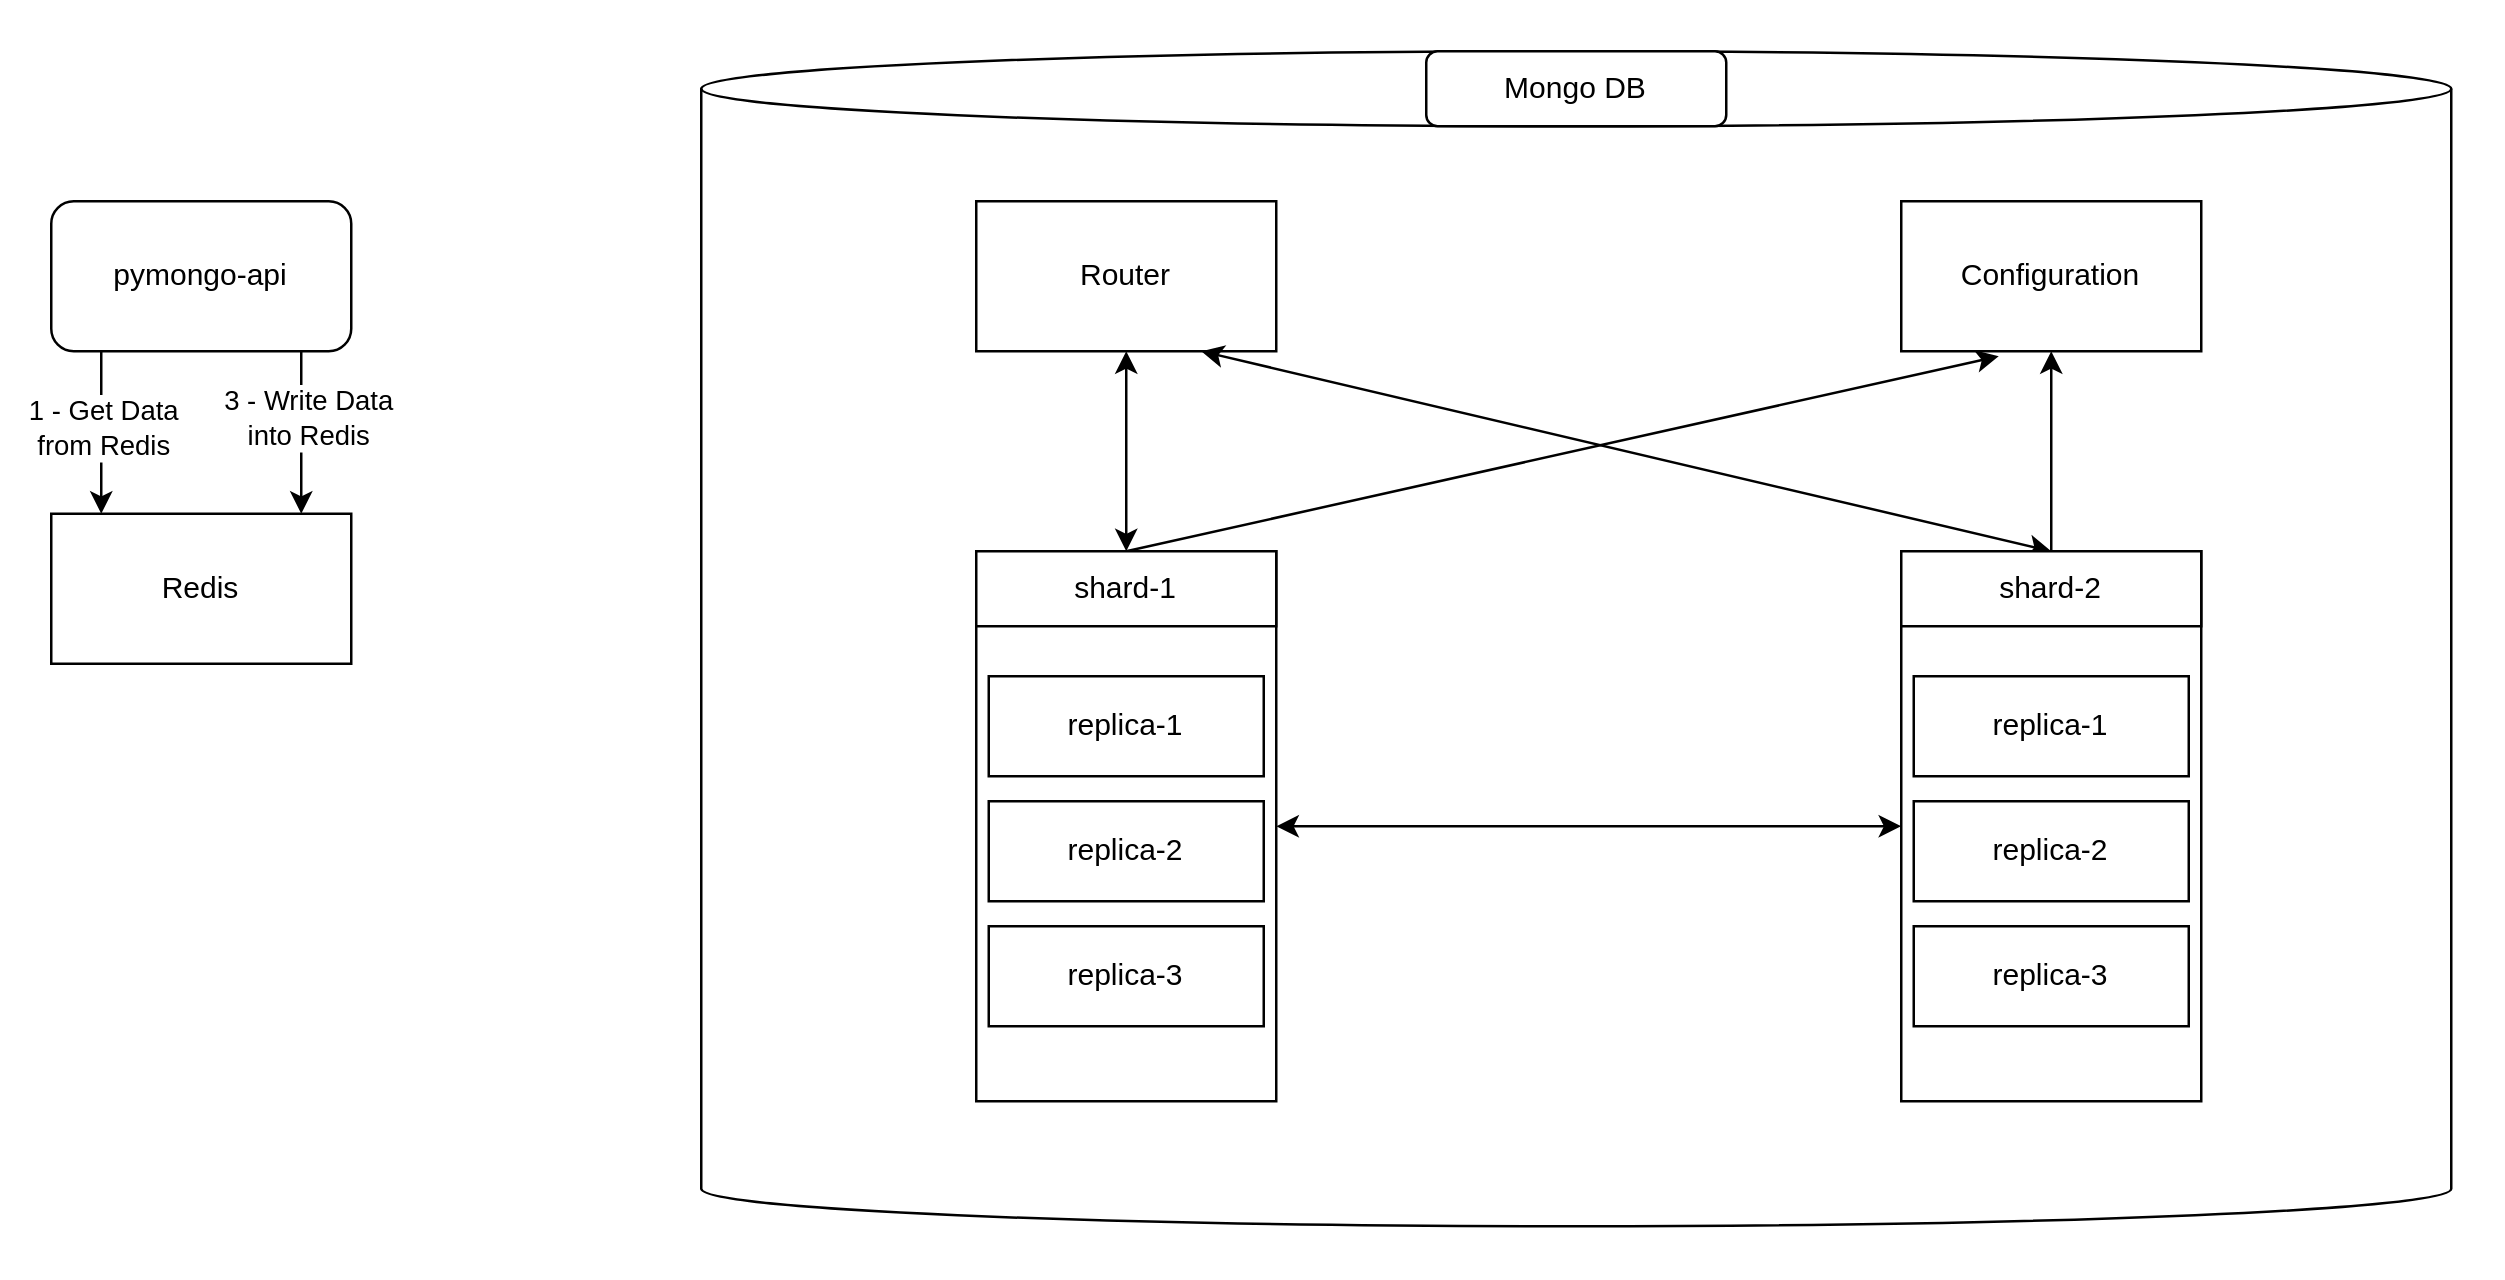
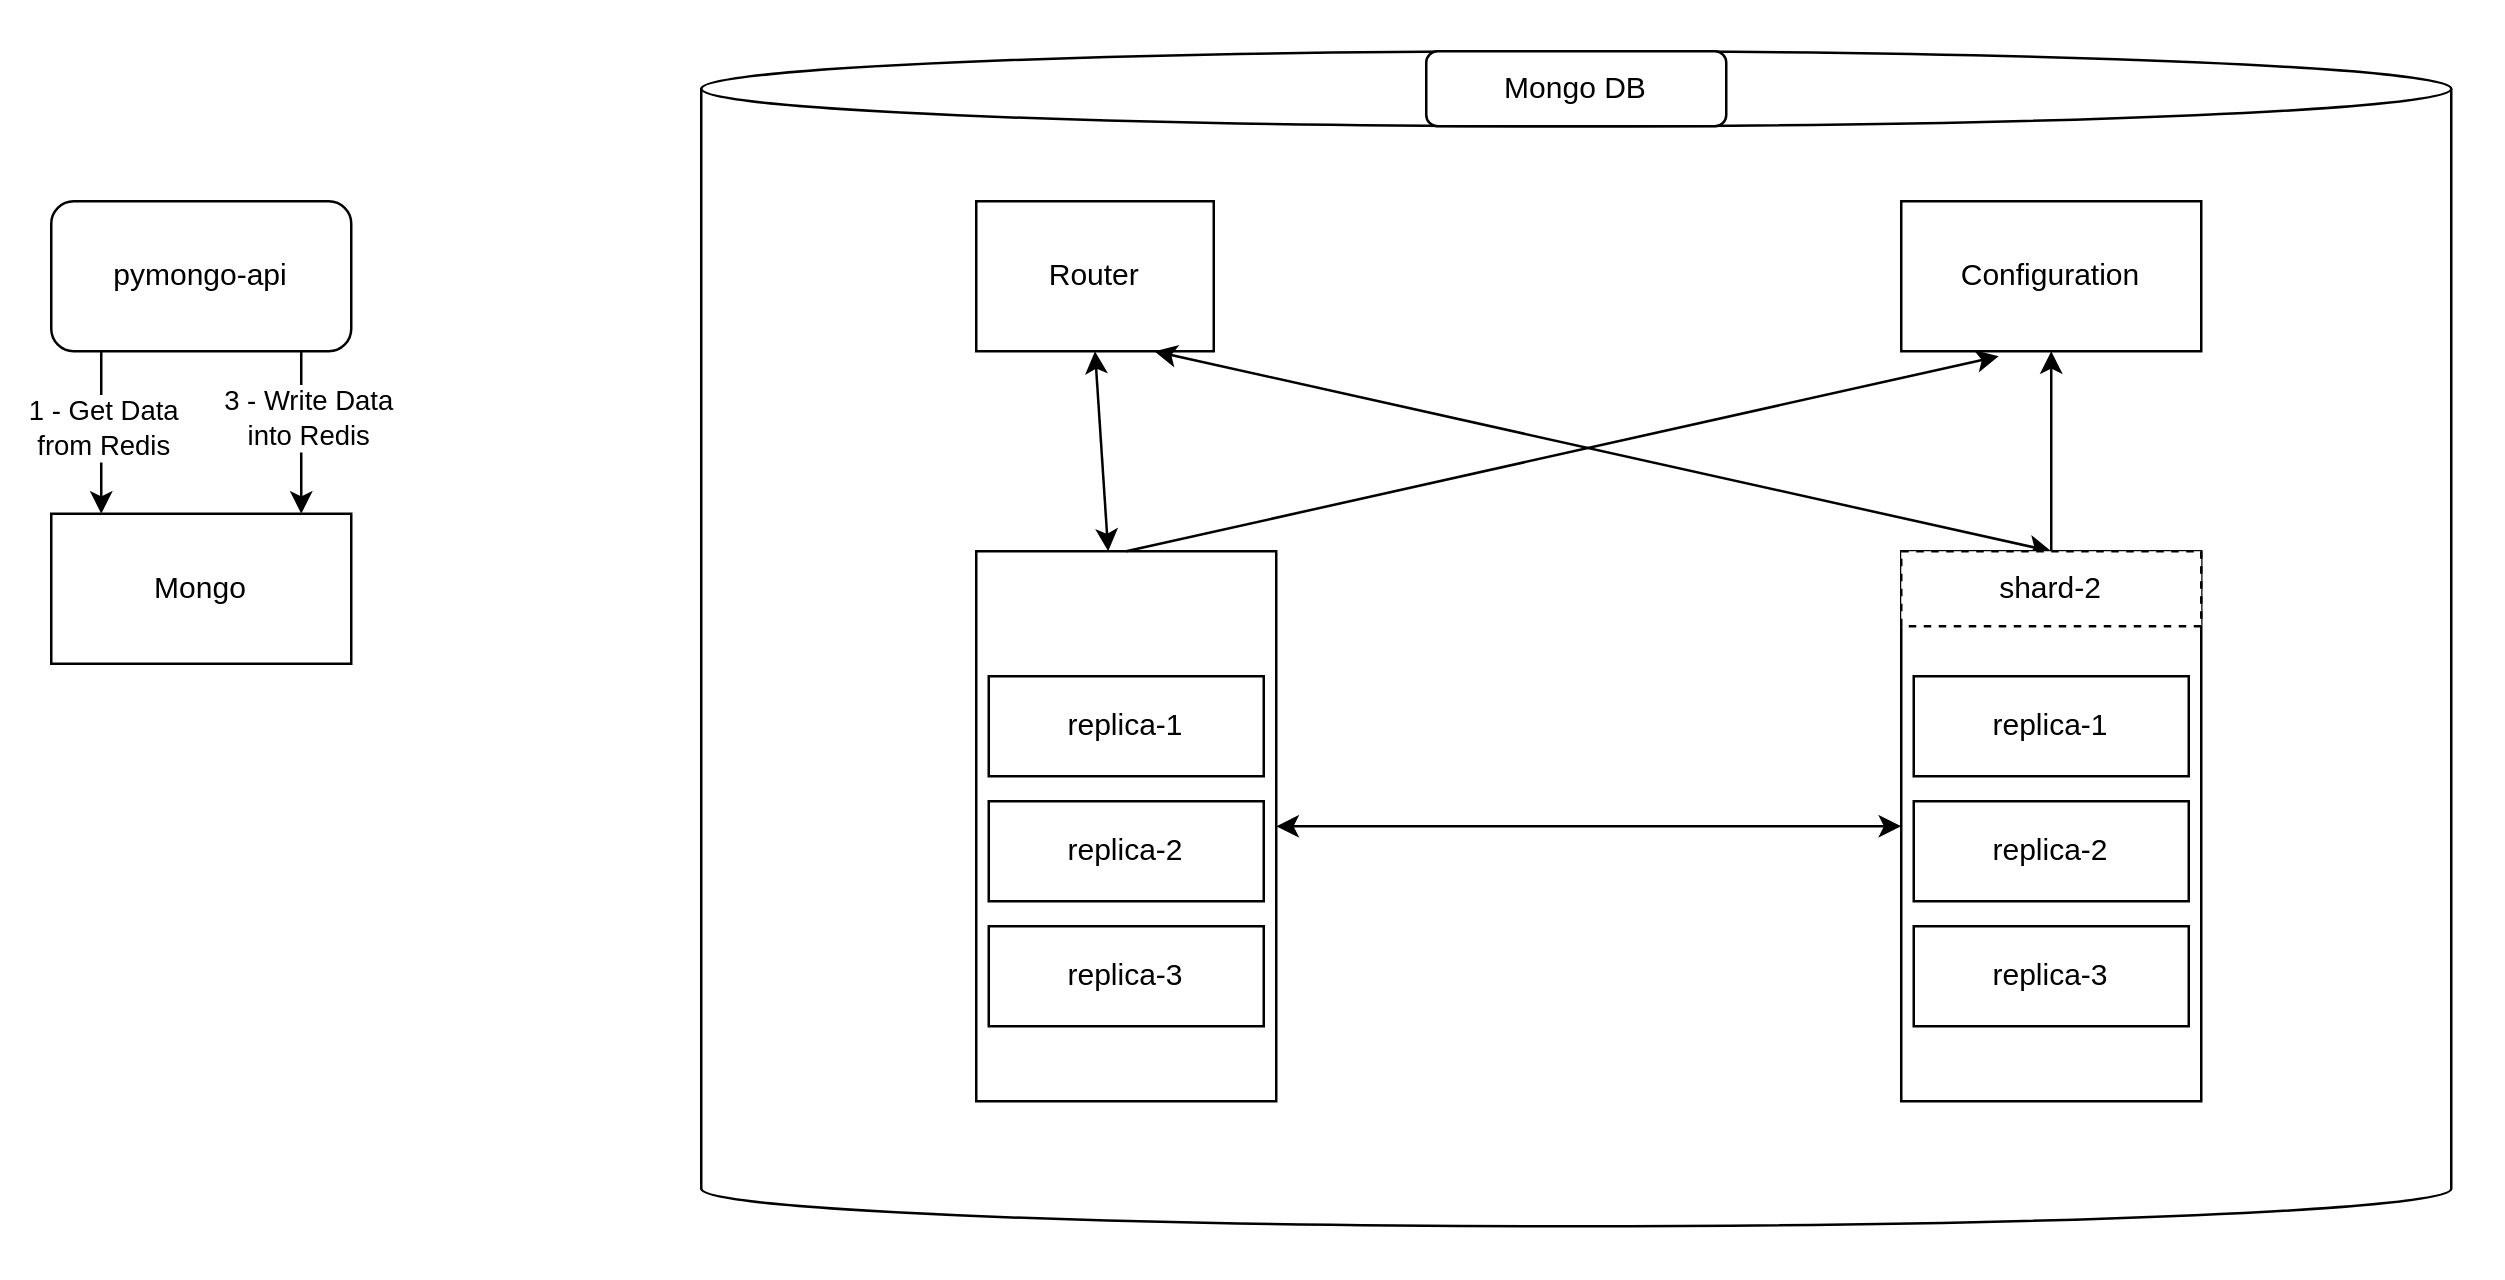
node "Router": size 300x150 -> 238x150
node "Redis": label "Redis" -> "Mongo"
node "shard-1": removed
node "shard-2": style solid -> dashed
